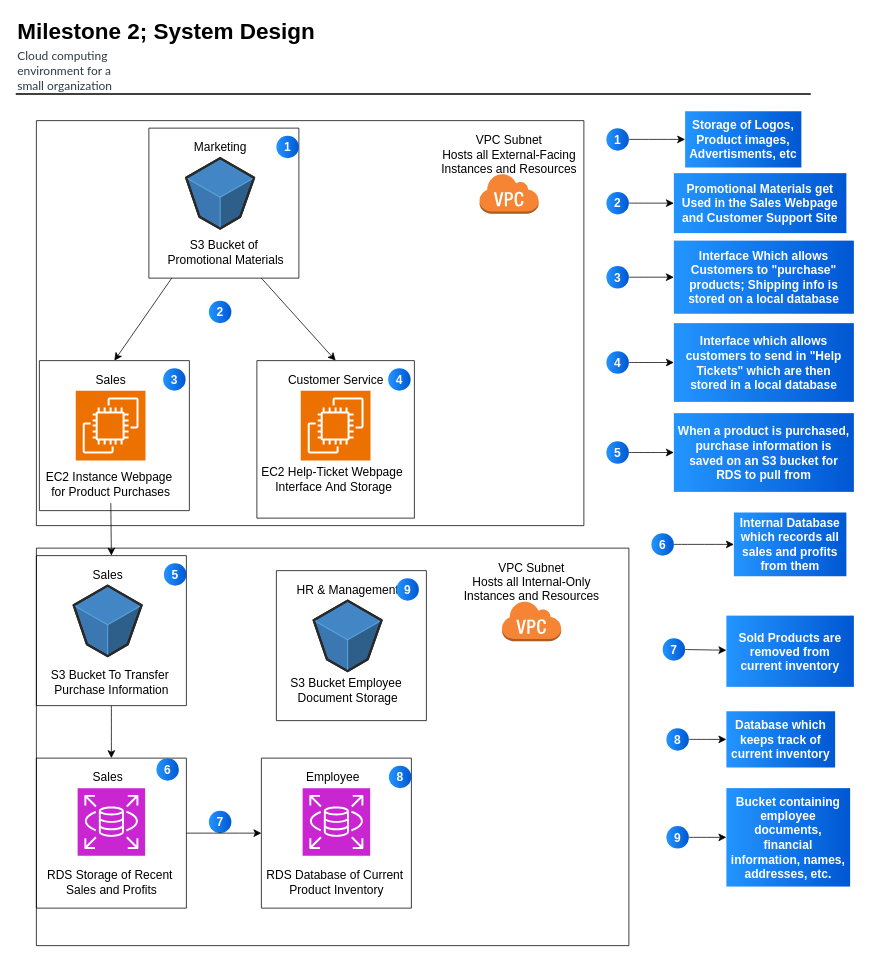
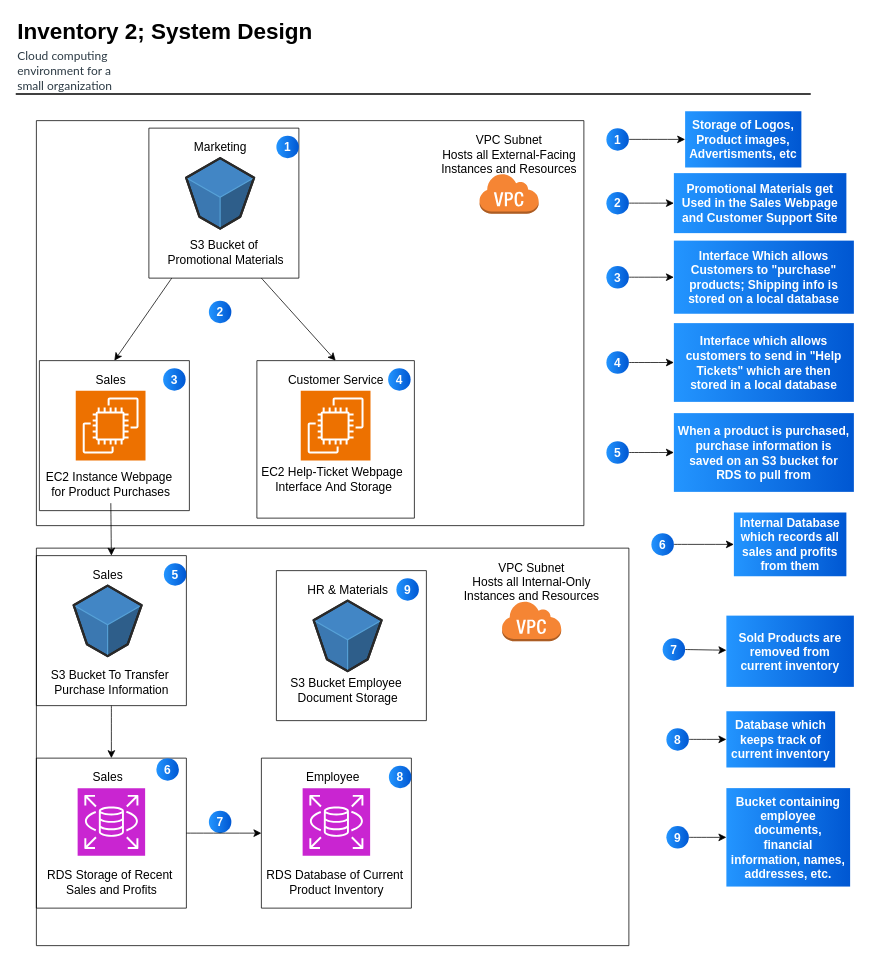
node "Milestone 2; System Design": label "Milestone 2; System Design" -> "Inventory 2; System Design"
node "HR & Management": label "HR & Management" -> "HR & Materials"
